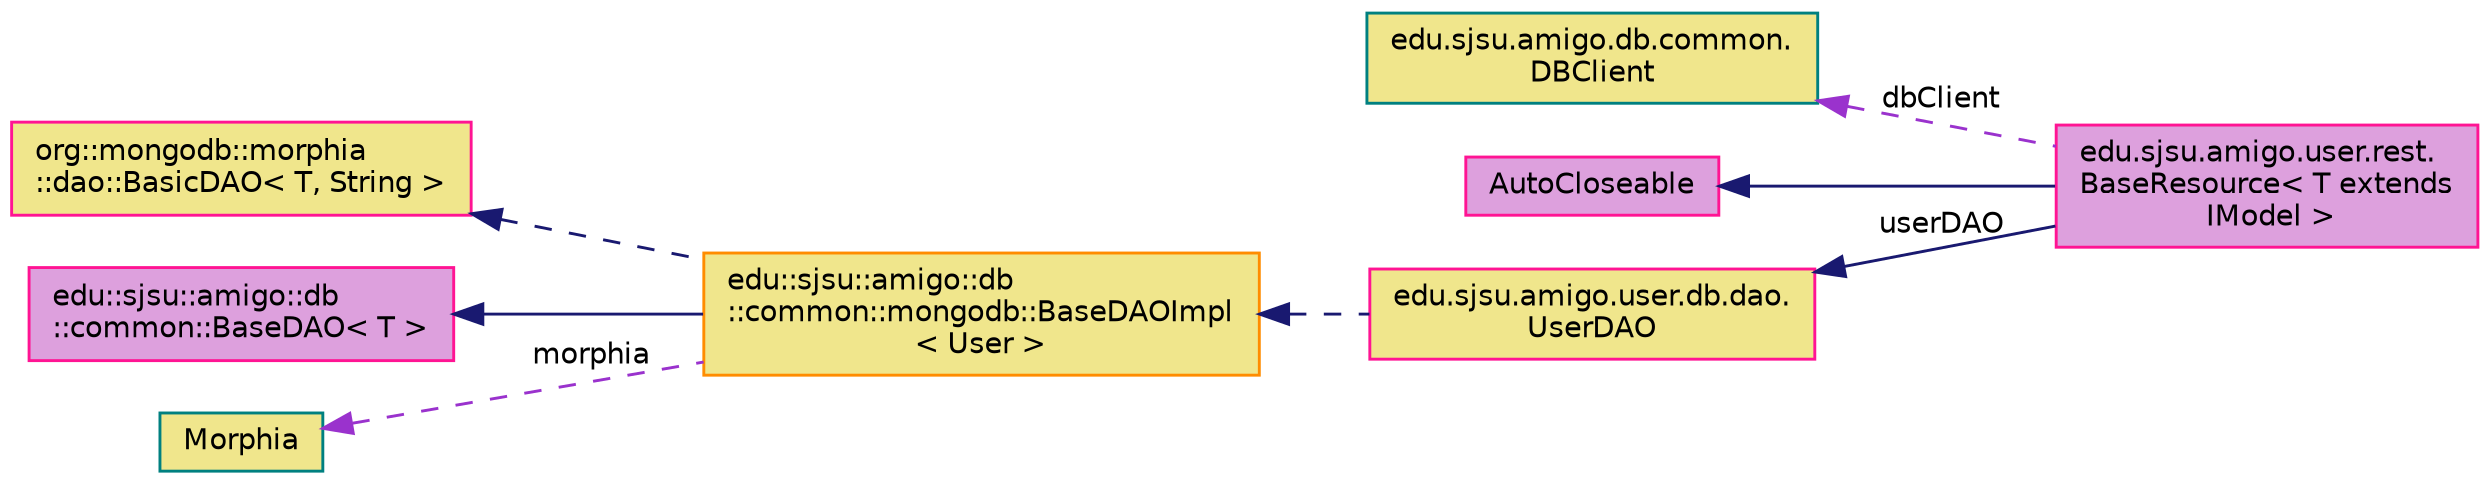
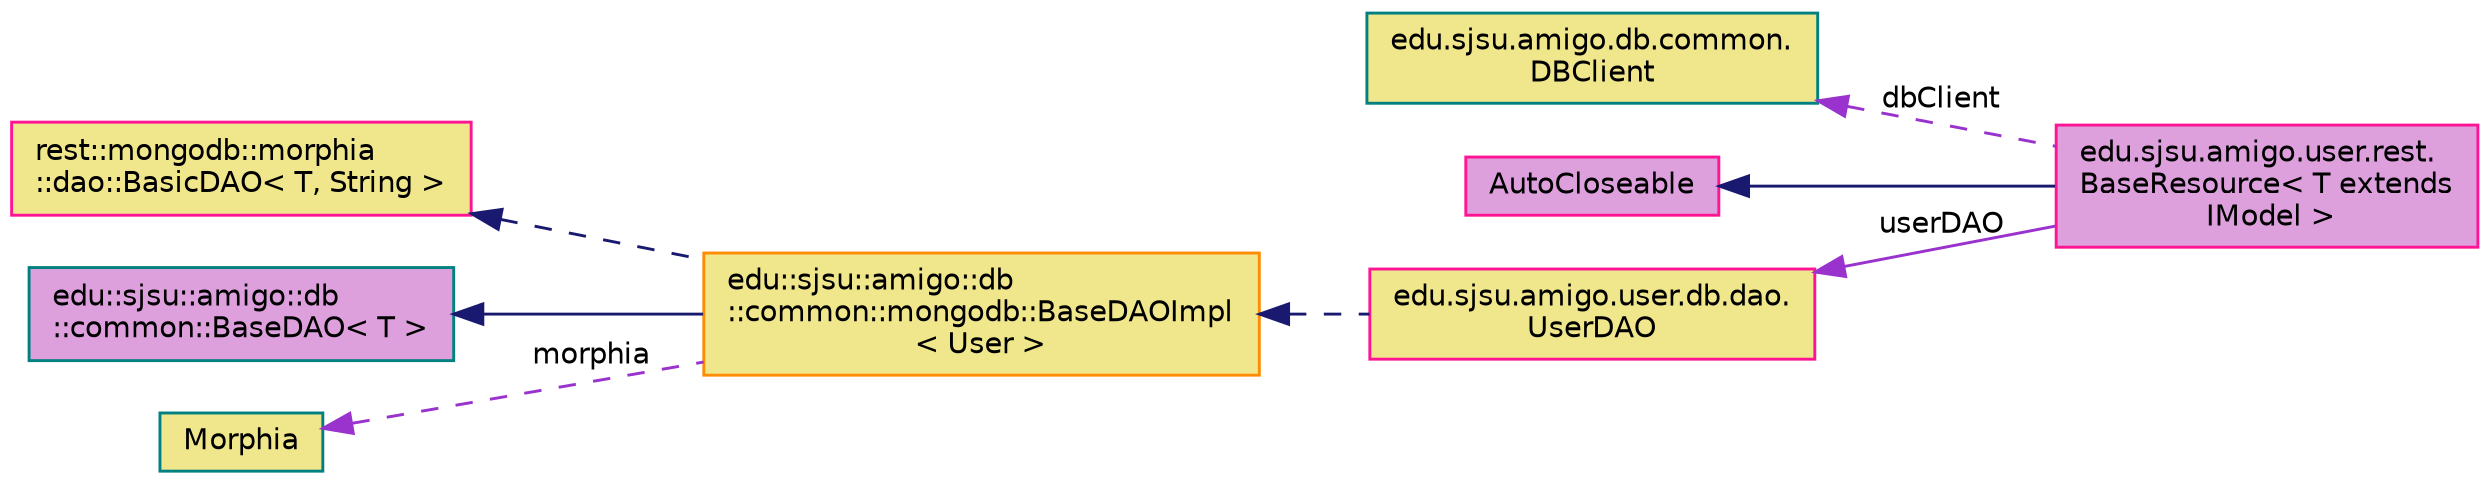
node "org::mongodb::morphia ::dao::BasicDAO< T, String >": label "org::mongodb::morphia ::dao::BasicDAO< T, String >" -> "rest::mongodb::morphia ::dao::BasicDAO< T, String >"
edge "edu.sjsu.amigo.user.rest. BaseResource< T extends IModel >" -> "edu.sjsu.amigo.user.db.dao. UserDAO": color midnightblue -> darkorchid3
node "edu::sjsu::amigo::db ::common::BaseDAO< T >": color deeppink -> teal
